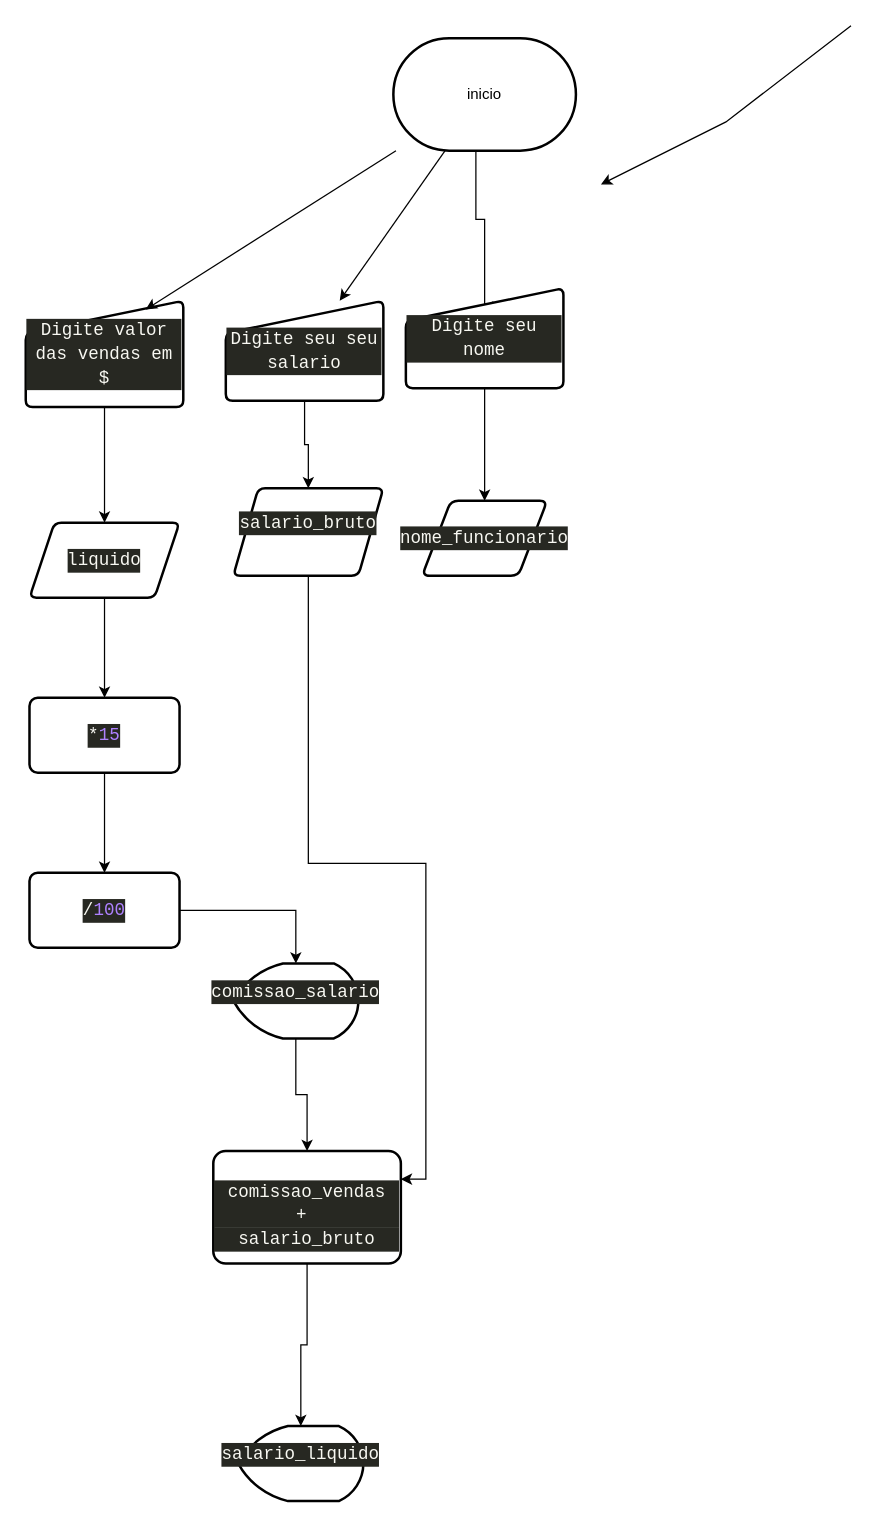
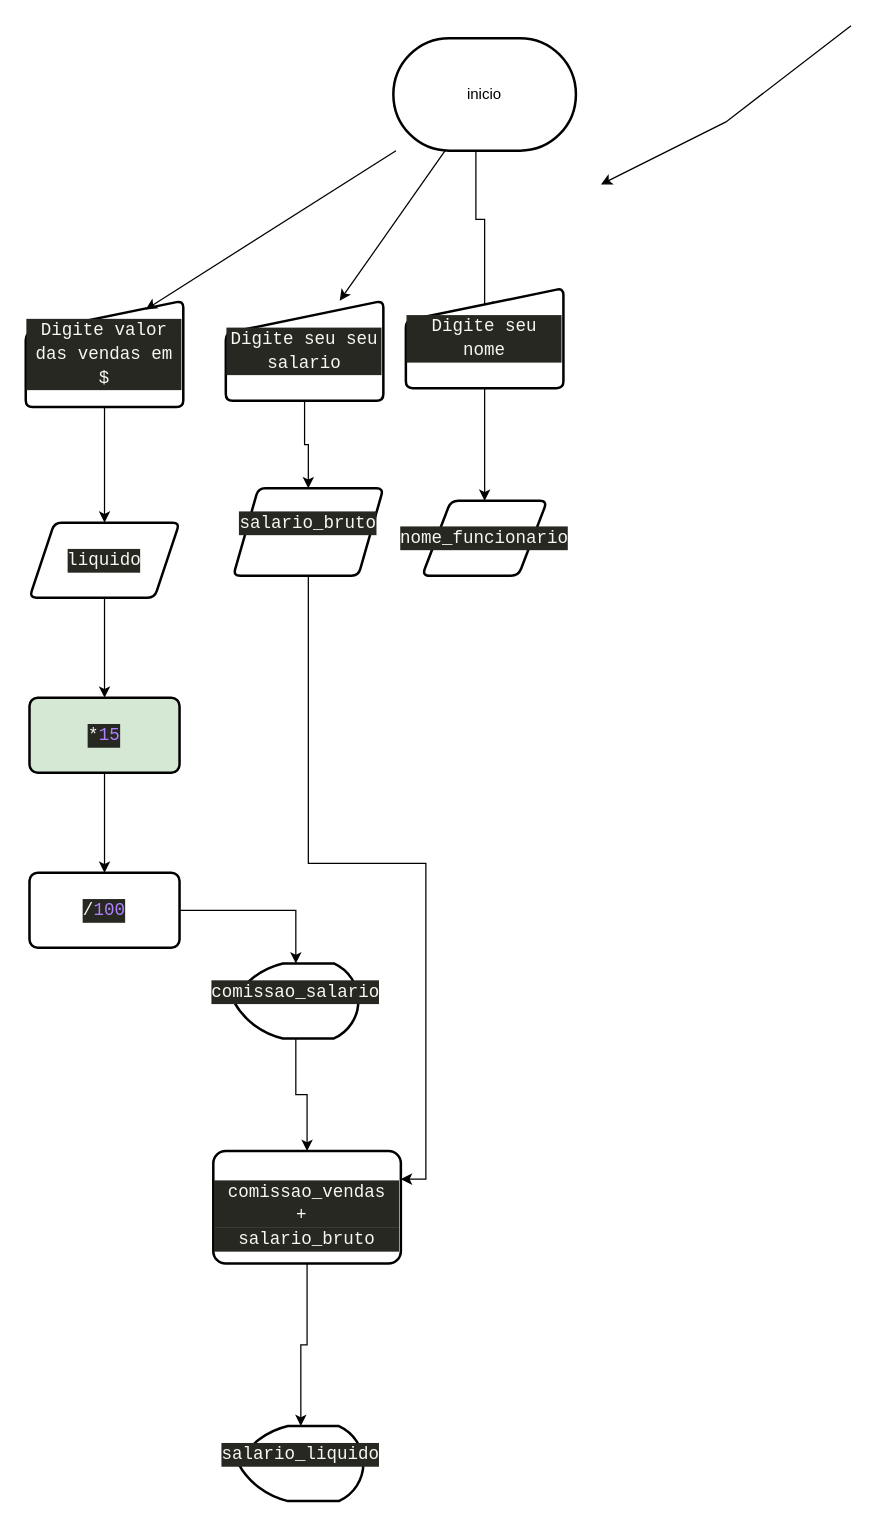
node "*15": fillcolor #ffffff -> #d5e8d4
